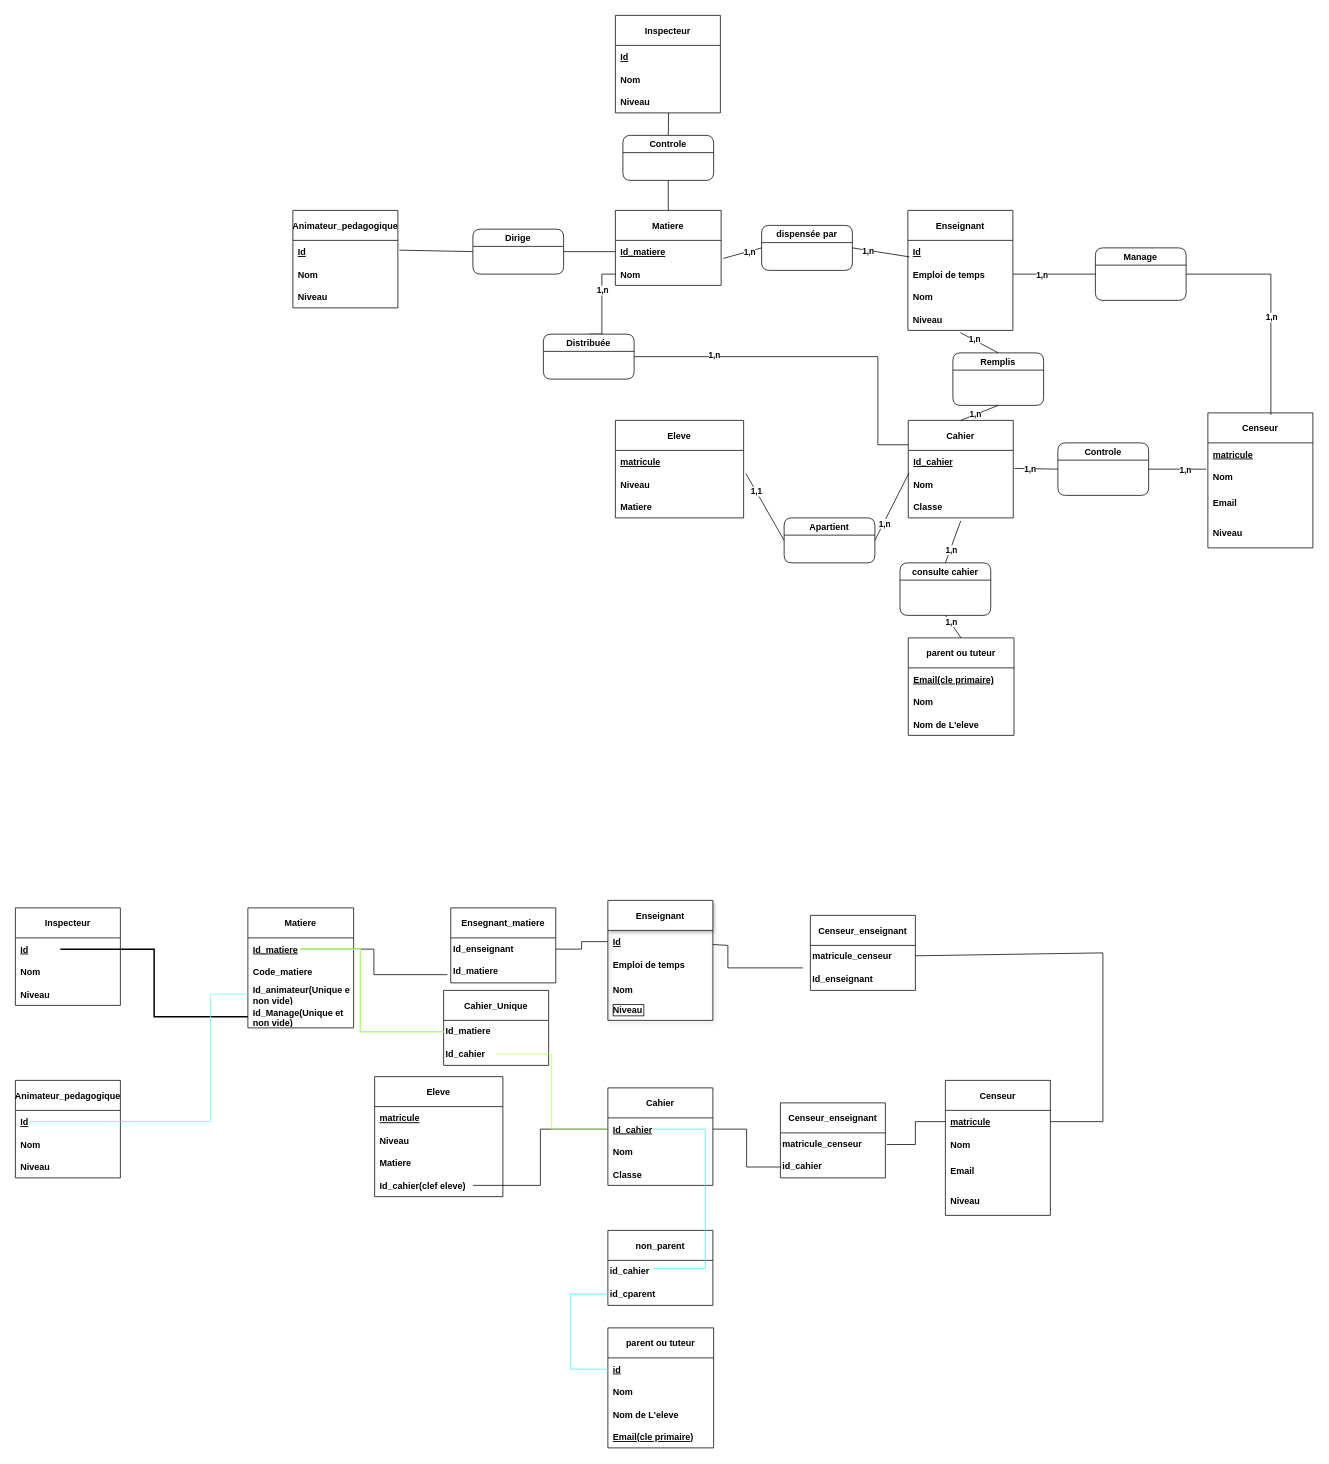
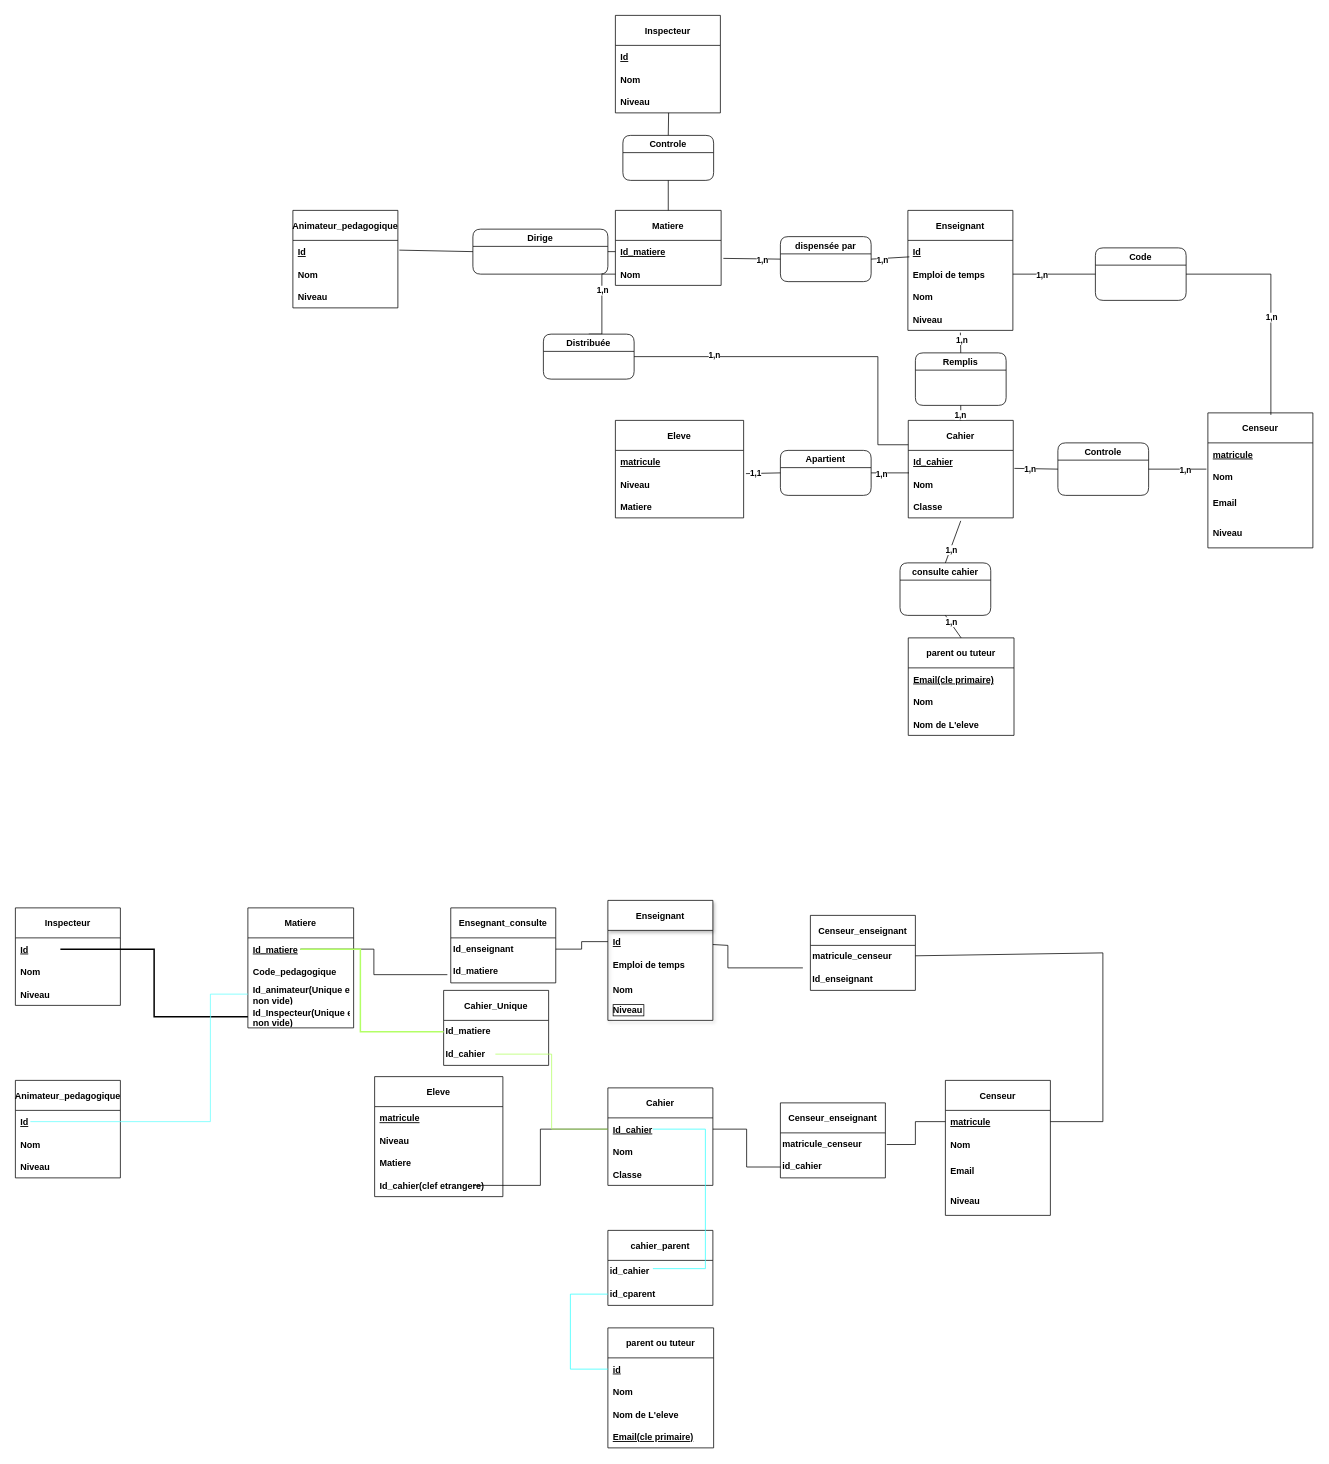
node "dispensée par": moved (807, 248) -> (826, 259)
node "Dirige": size 91x45 -> 135x45
node "Manage": label "Manage" -> "Code"
node "Remplis": moved (998, 379) -> (961, 379)
node "Apartient": moved (830, 540) -> (826, 473)
node "Ensegnant_matiere": label "Ensegnant_matiere" -> "Ensegnant_consulte"
node "Code_matiere": label "Code_matiere" -> "Code_pedagogique"
node "Id_Manage(Unique et non vide)": label "Id_Manage(Unique et non vide)" -> "Id_Inspecteur(Unique et non vide)"
node "Id_cahier(clef eleve)": label "Id_cahier(clef eleve)" -> "Id_cahier(clef etrangere)"
node "non_parent": label "non_parent" -> "cahier_parent"
